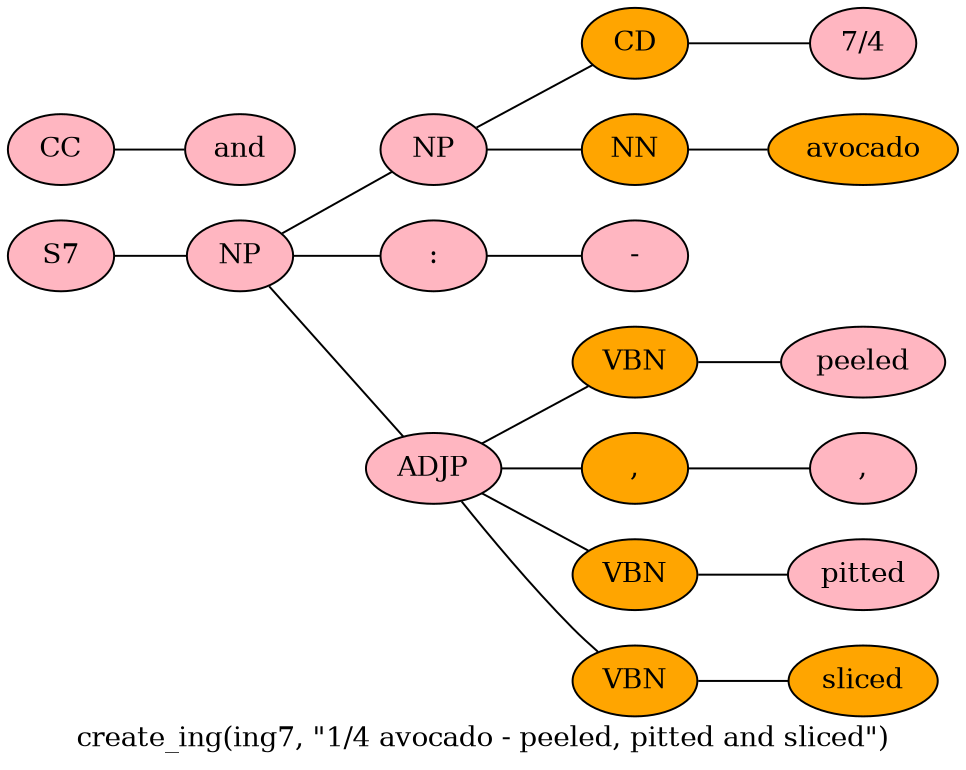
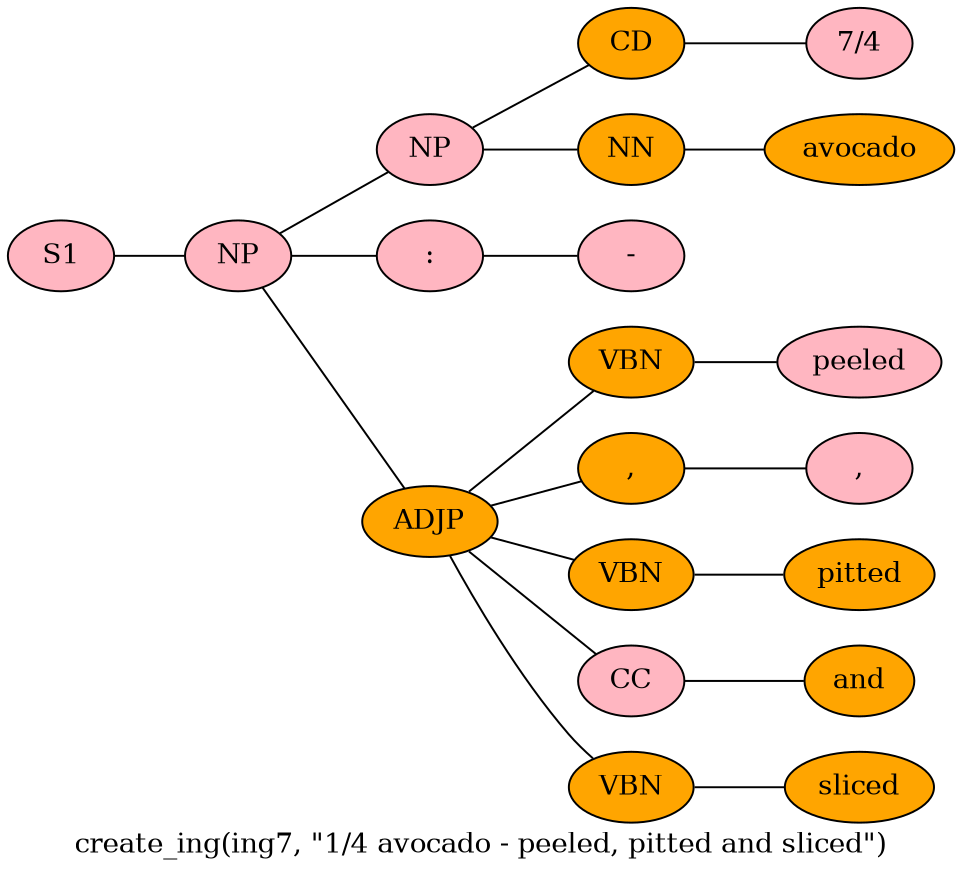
node "and": fillcolor lightpink -> orange
node "S7": label "S7" -> "S1"
node "ADJP": fillcolor lightpink -> orange
node "pitted": fillcolor lightpink -> orange
edge "ADJP" -- "CC": added
